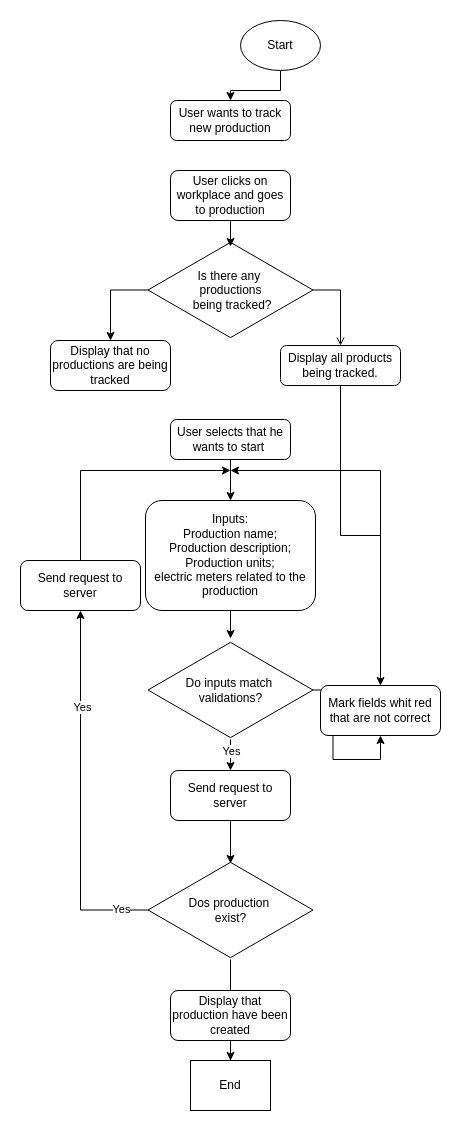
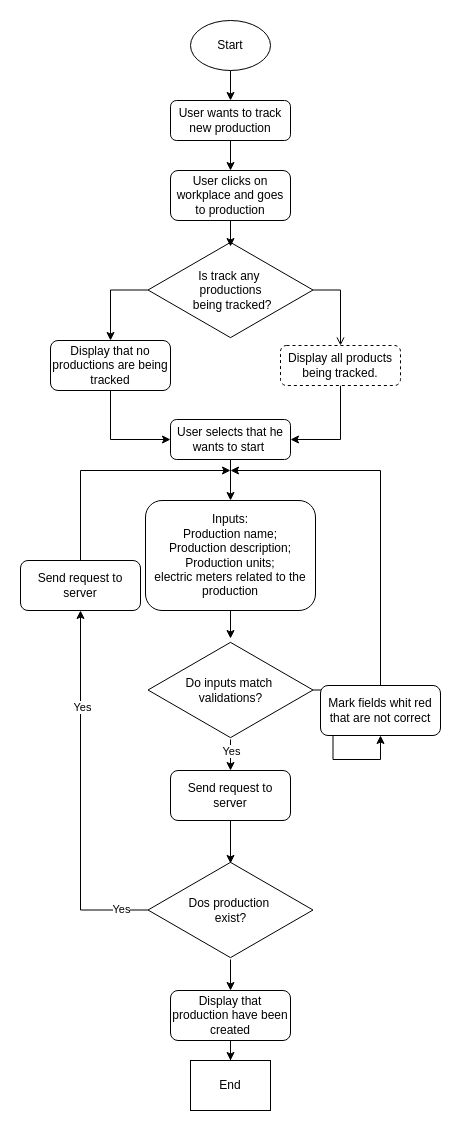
node "Start": moved (281, 46) -> (231, 46)
edge "User wants to track new production" -> "User clicks on workplace and goes to production": added
node "Is there any productions being tracked?": label "Is there any productions being tracked?" -> "Is track any productions being tracked?"
node "Display all products being tracked.": style solid -> dashed
edge "Display that no productions are being tracked" -> "User selects that he wants to start": added
edge "Display all products being tracked." -> "Mark fields whit red that are not correct": now "Display all products being tracked." -> "User selects that he wants to start"
edge "Dos production exist?" -- "Display that production have been created": arrowhead none -> classic
